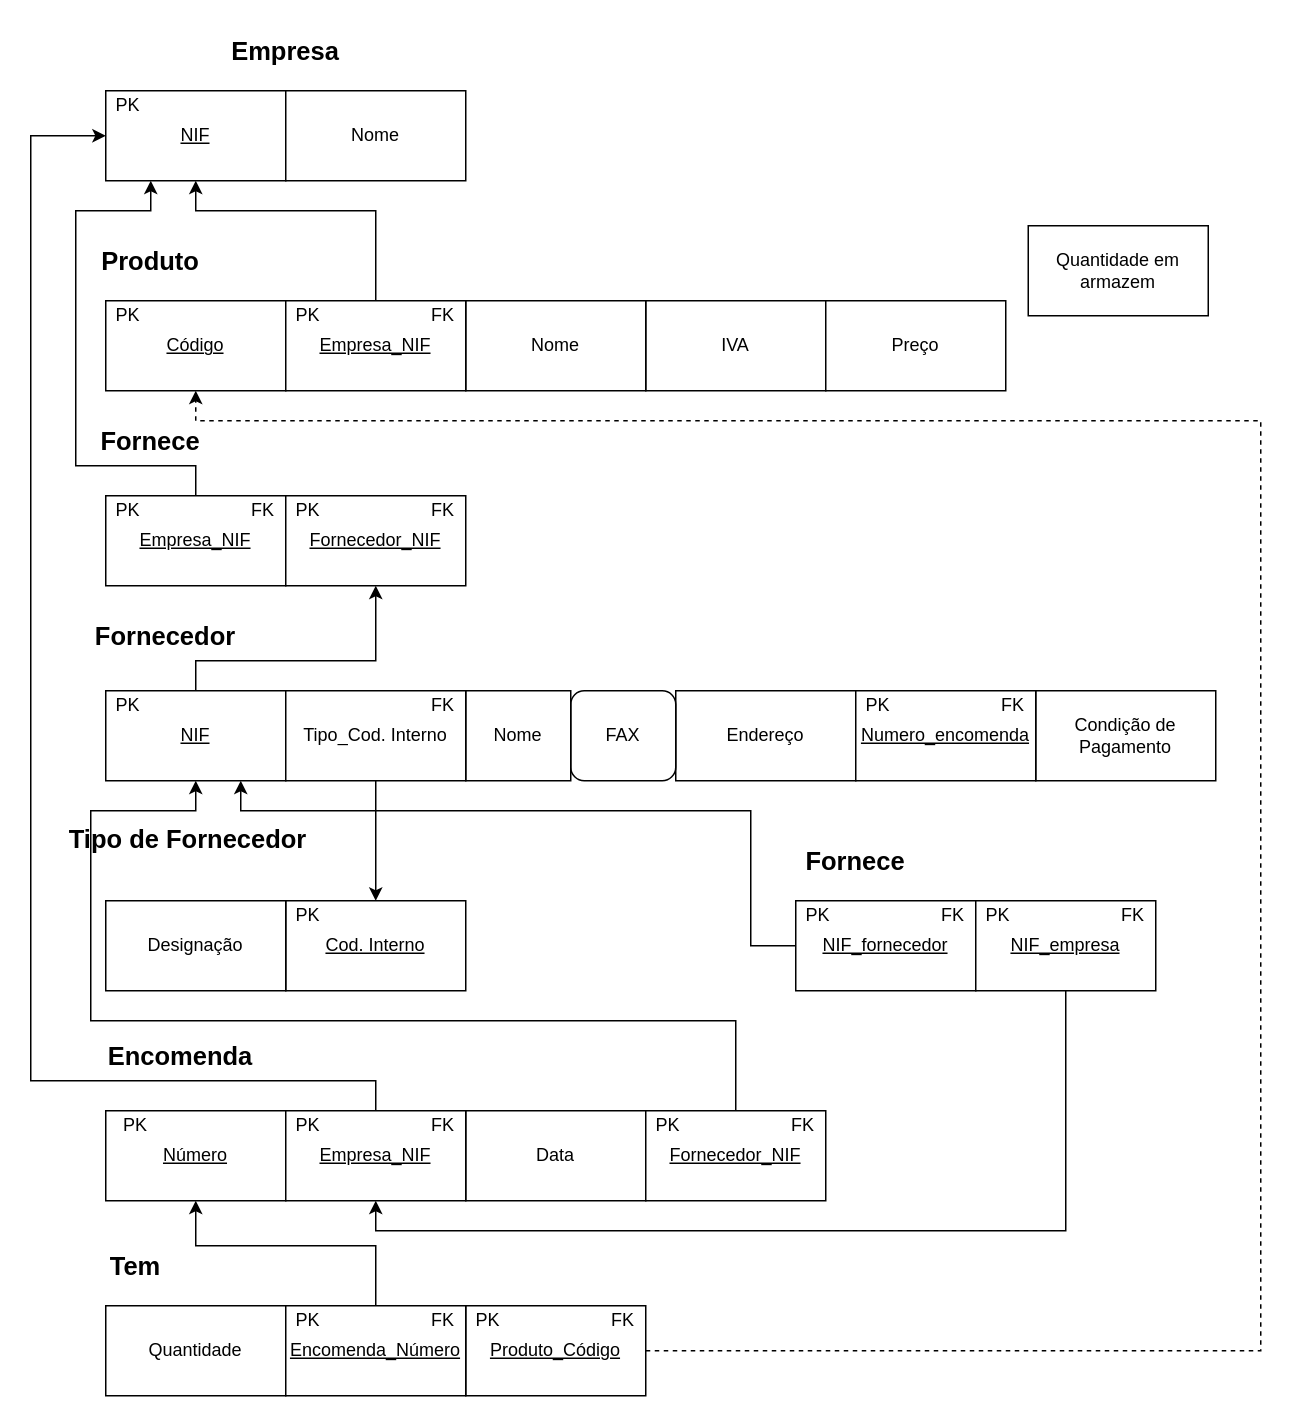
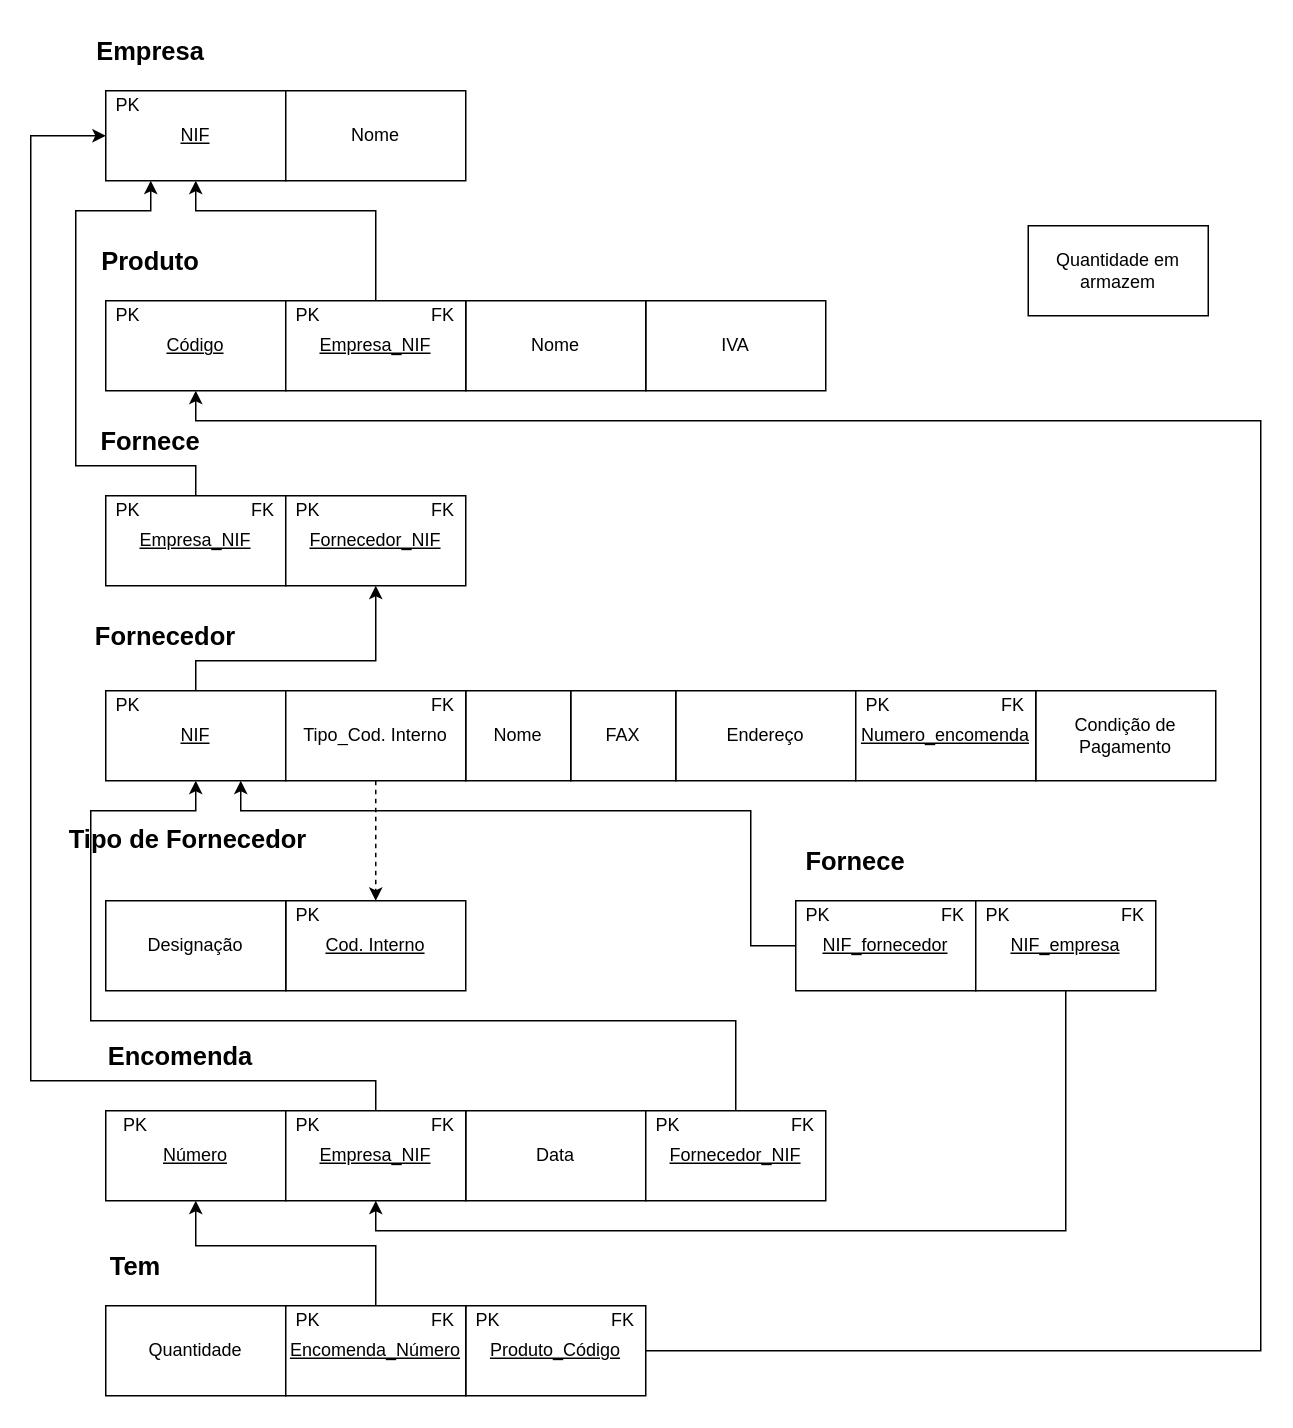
node "Empresa": moved (286, 53) -> (151, 53)
node "Preço": removed
edge "Produto_Código" -> "Código": style dashed -> solid
node "FAX": shape rounded rectangle -> rectangle
edge "Tipo_Cod. Interno" -> "Cod. Interno": style solid -> dashed
